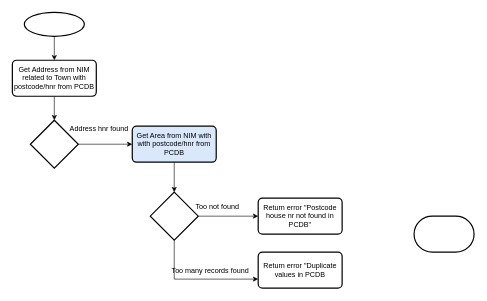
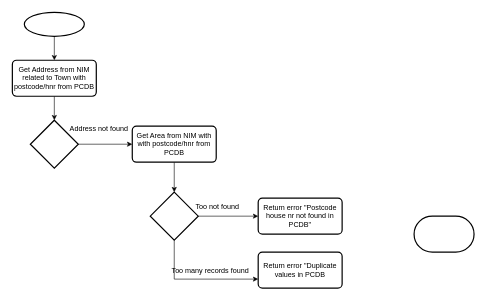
node "Address hnr found": label "Address hnr found" -> "Address not found"
node "Get Area from NIM with with postcode/hnr from PCDB": fillcolor #dae8fc -> #ffffff
